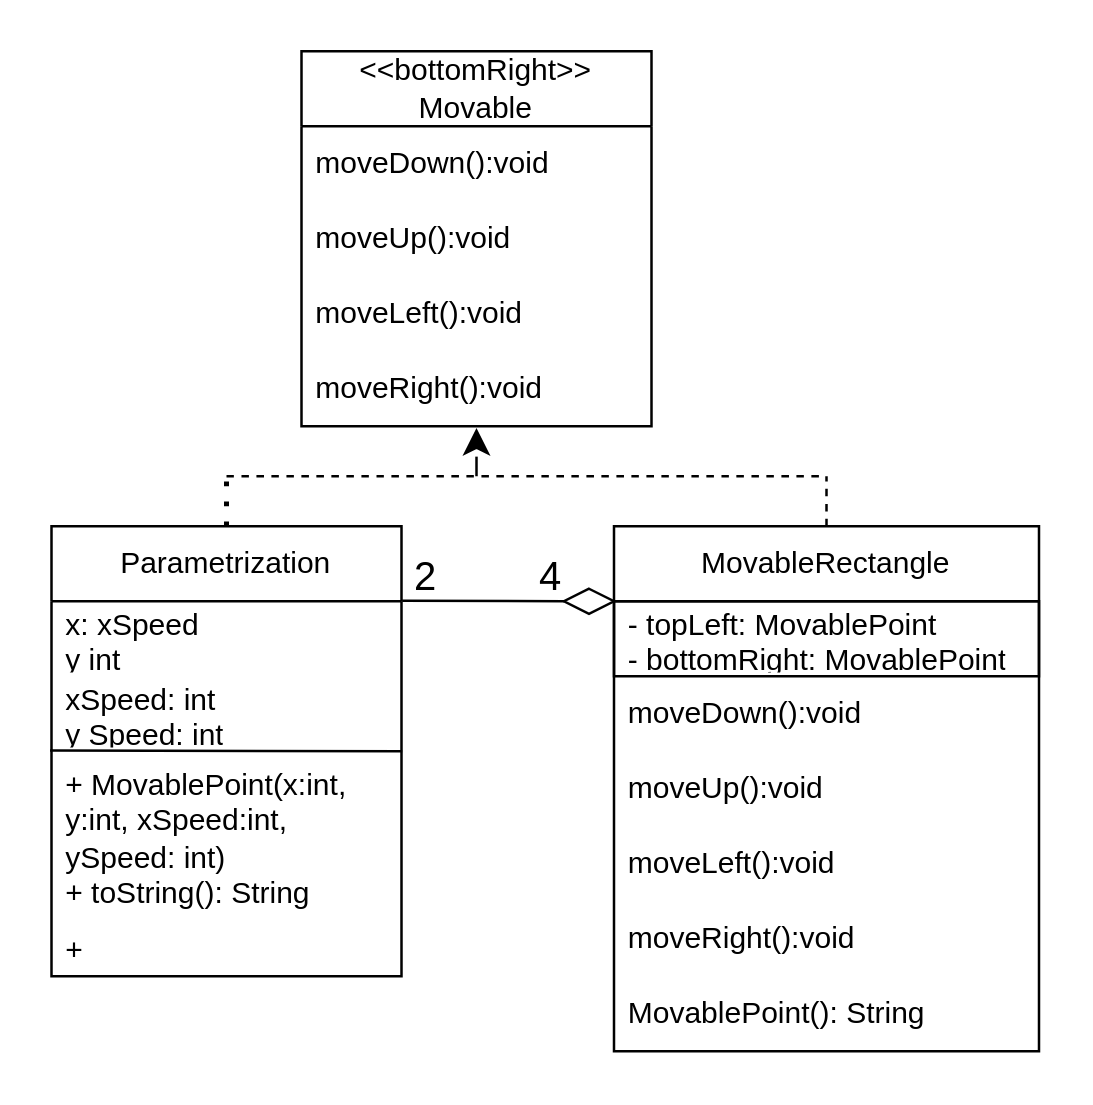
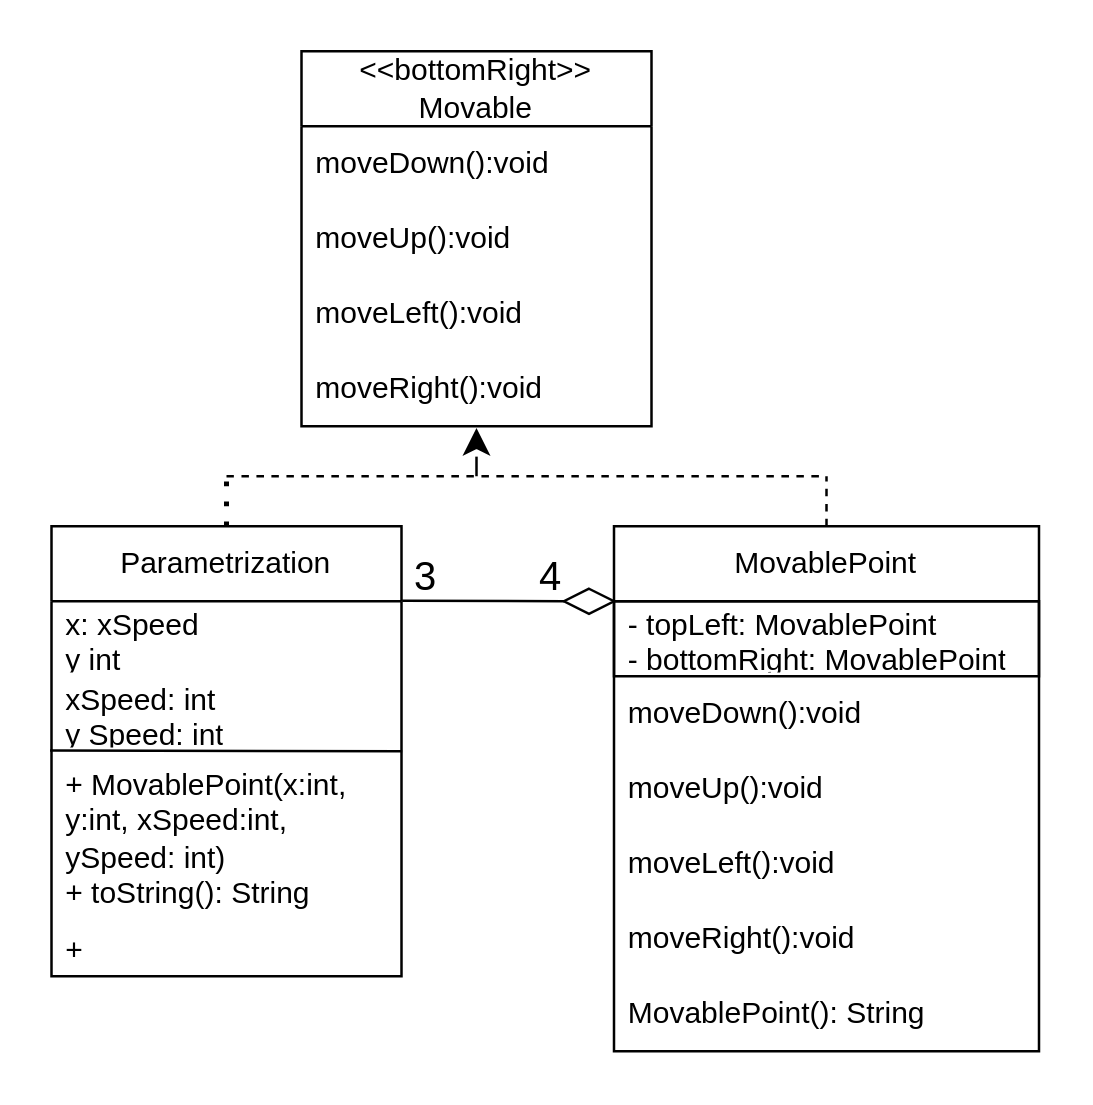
node "MovableRectangle": label "MovableRectangle" -> "MovablePoint"
node "2": label "2" -> "3"
